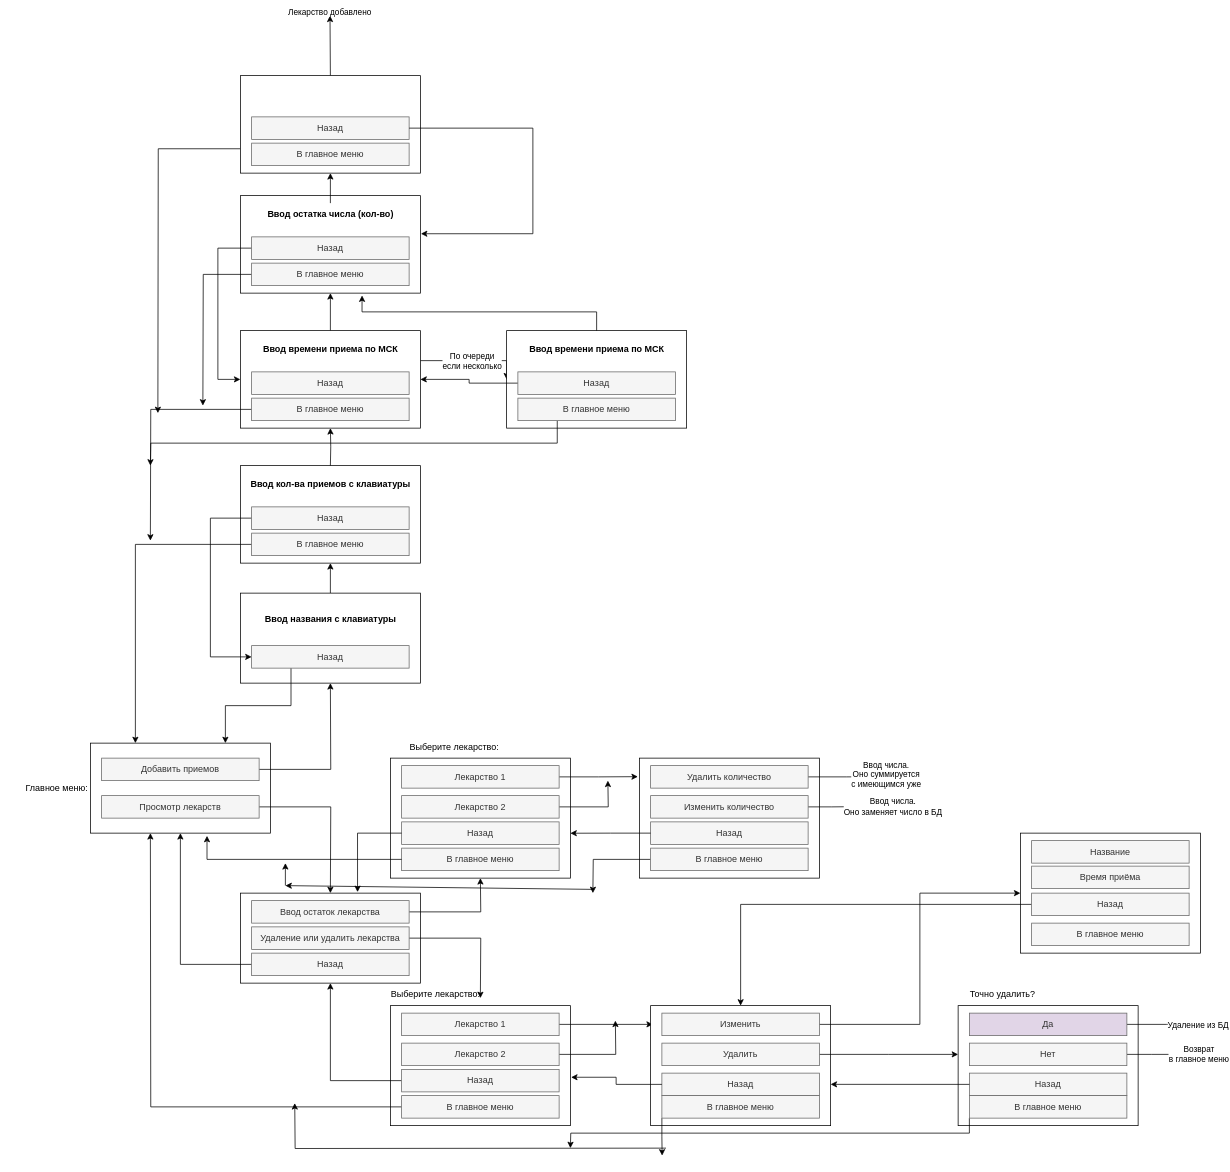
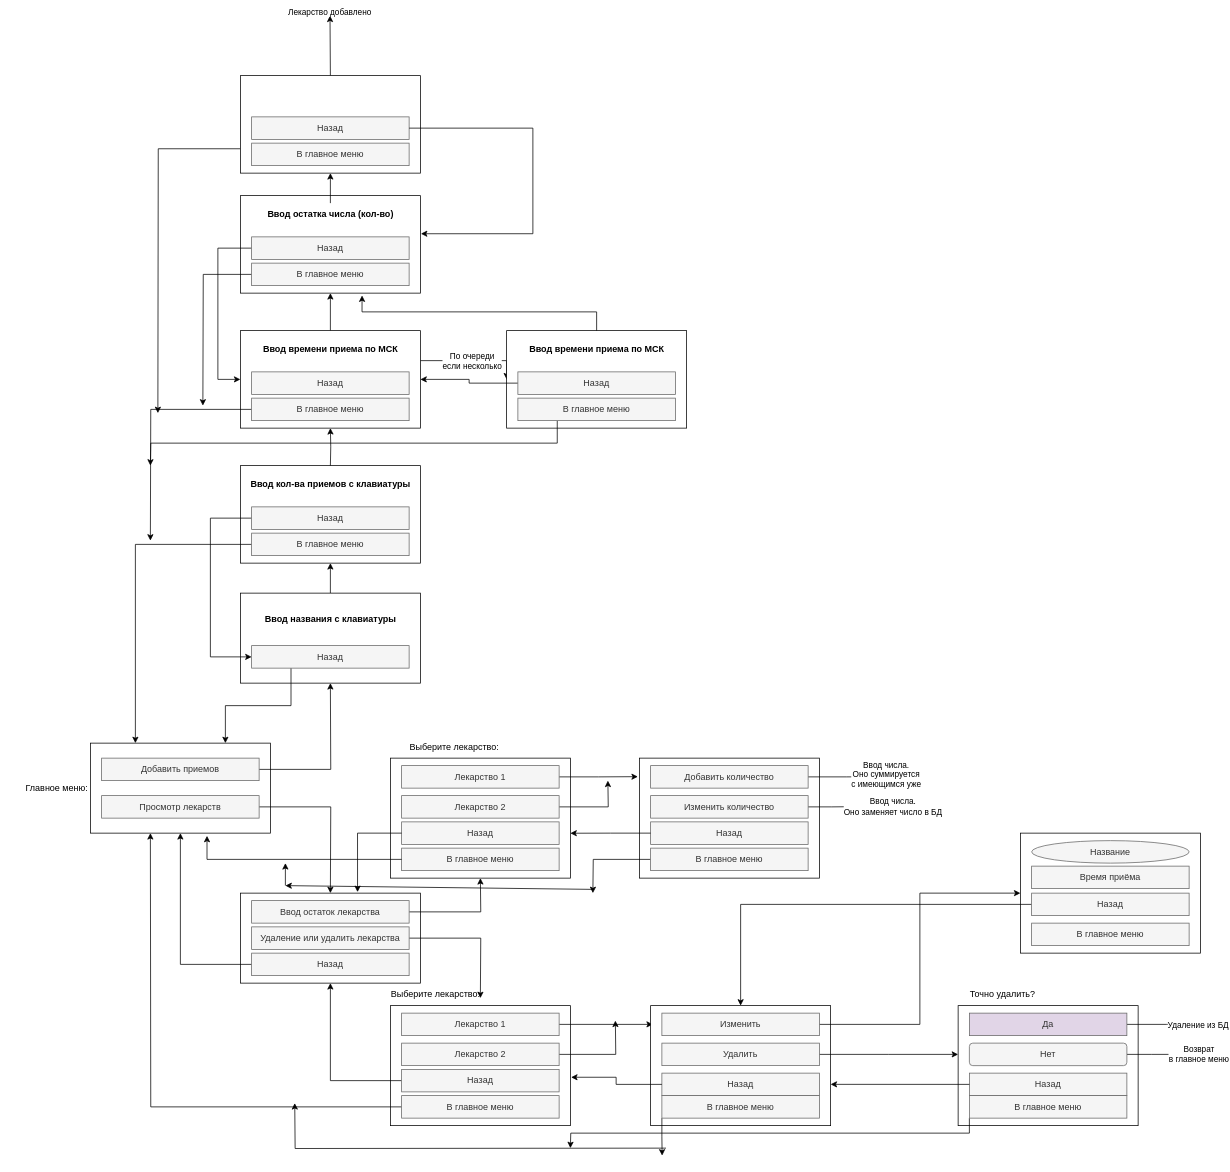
node "Удалить количество": label "Удалить количество" -> "Добавить количество"
node "Название": shape rectangle -> ellipse
node "Нет": shape rectangle -> rounded rectangle
